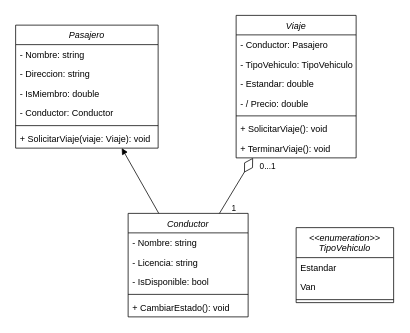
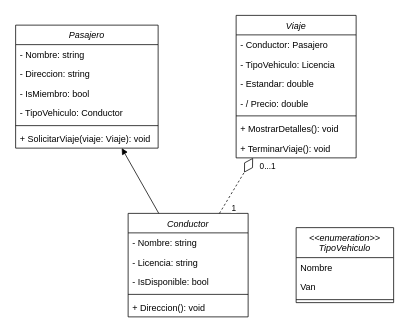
node "- TipoVehiculo: TipoVehiculo": label "- TipoVehiculo: TipoVehiculo" -> "- TipoVehiculo: Licencia"
node "- IsMiembro: double": label "- IsMiembro: double" -> "- IsMiembro: bool"
node "- Conductor: Conductor": label "- Conductor: Conductor" -> "- TipoVehiculo: Conductor"
node "+ SolicitarViaje(): void": label "+ SolicitarViaje(): void" -> "+ MostrarDetalles(): void"
edge "Conductor" -> "Viaje": style solid -> dashed
node "Estandar": label "Estandar" -> "Nombre"
node "+ CambiarEstado(): void": label "+ CambiarEstado(): void" -> "+ Direccion(): void"
